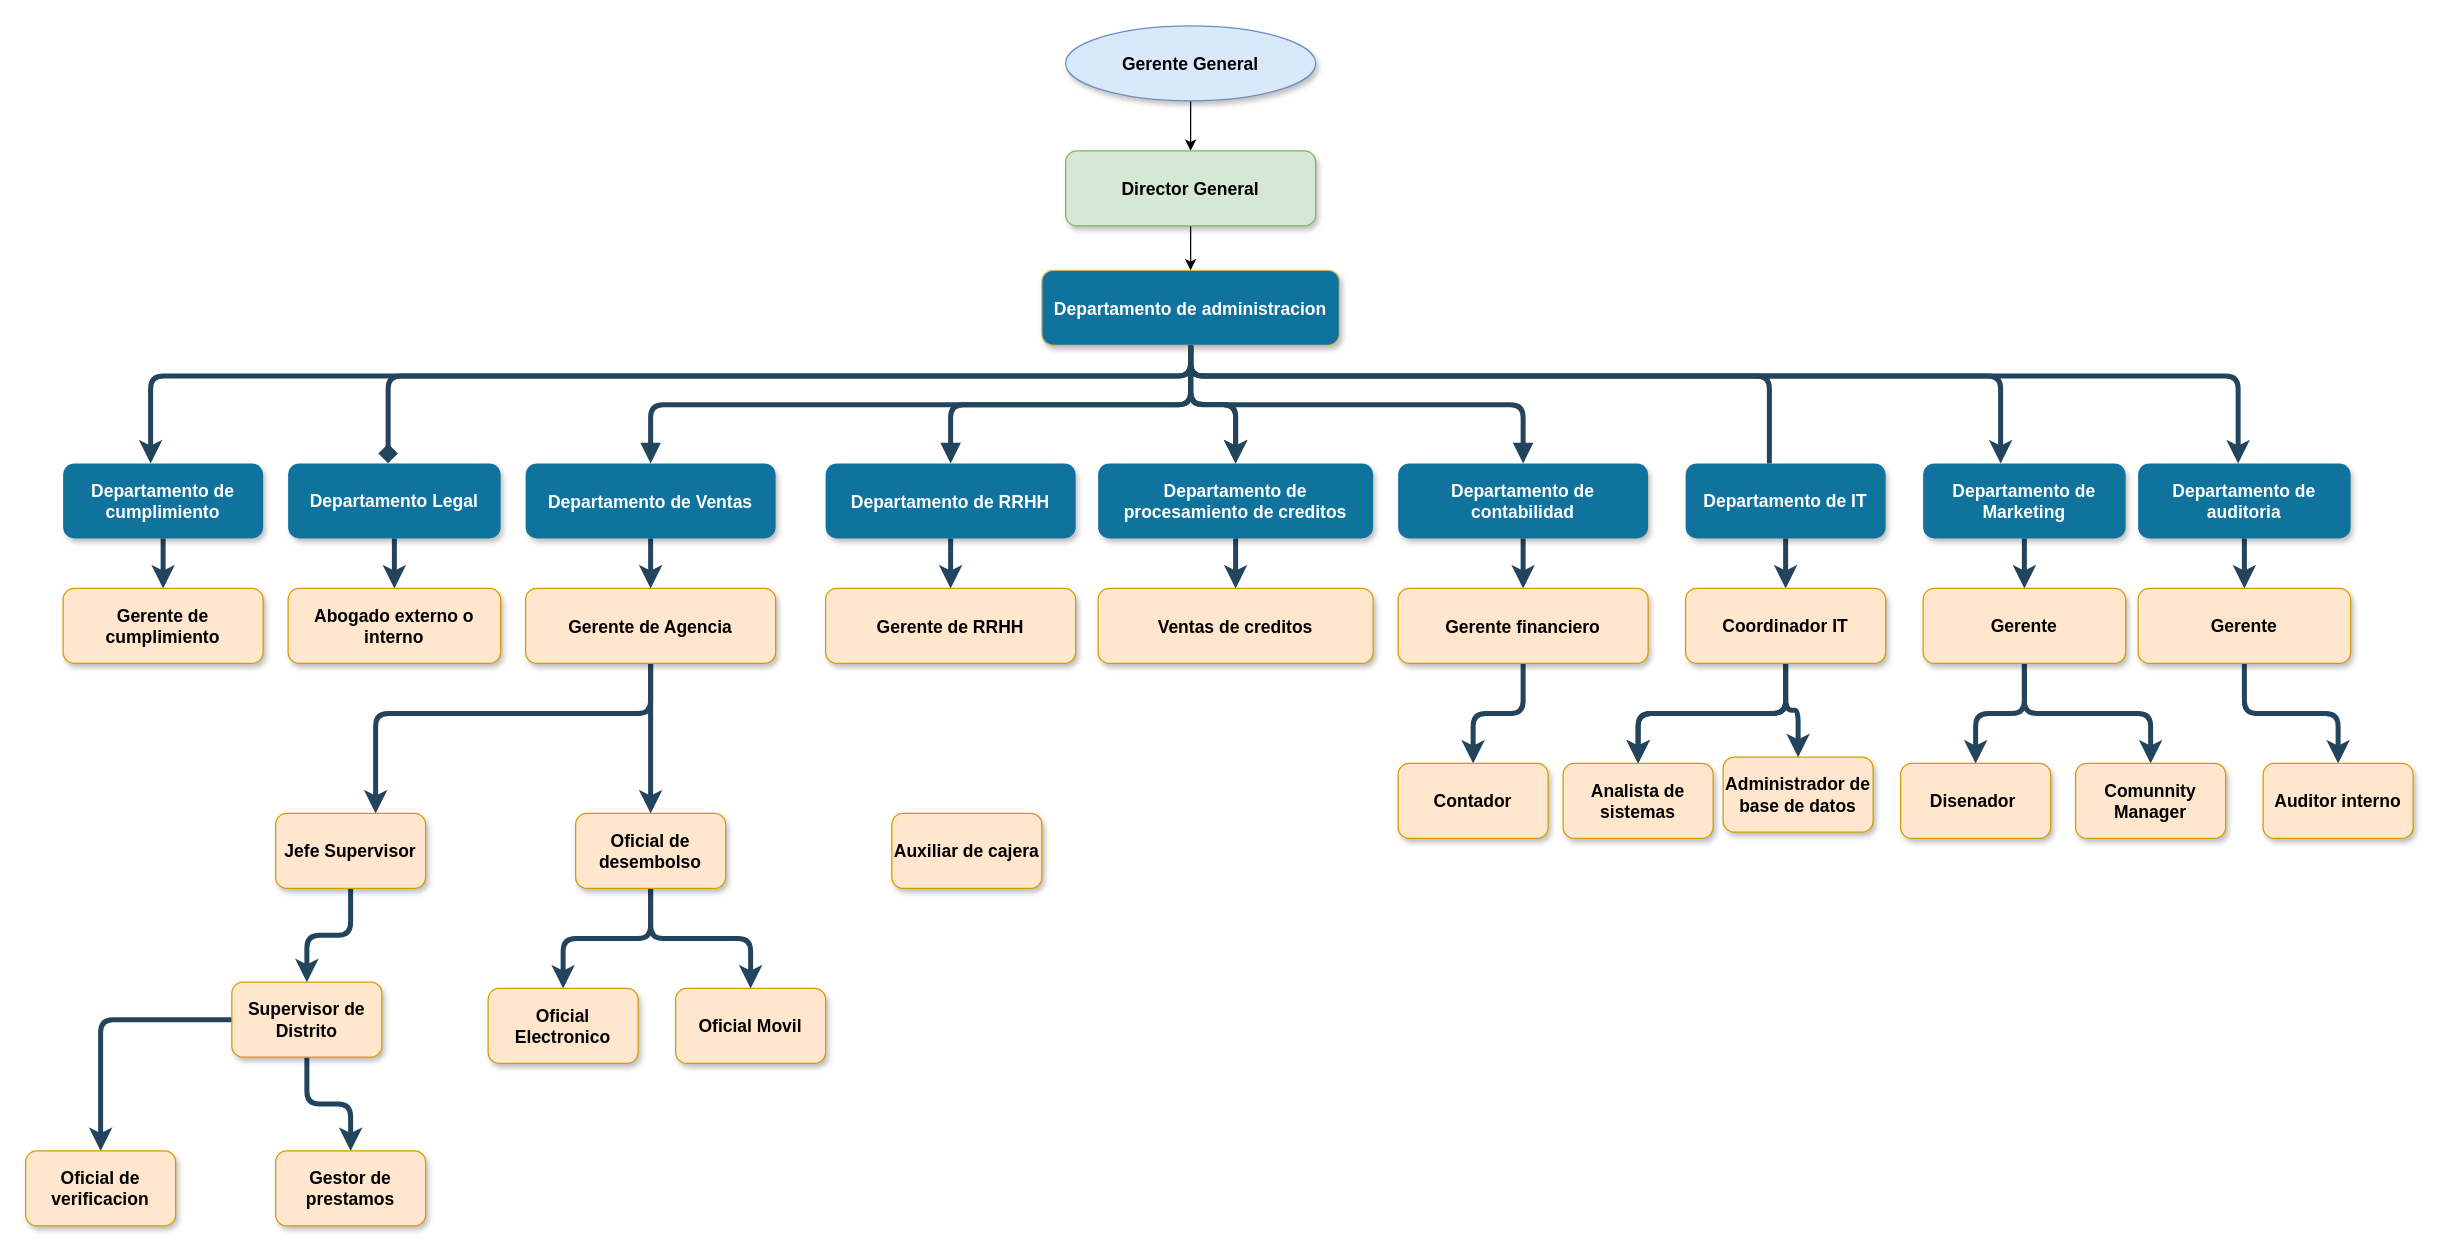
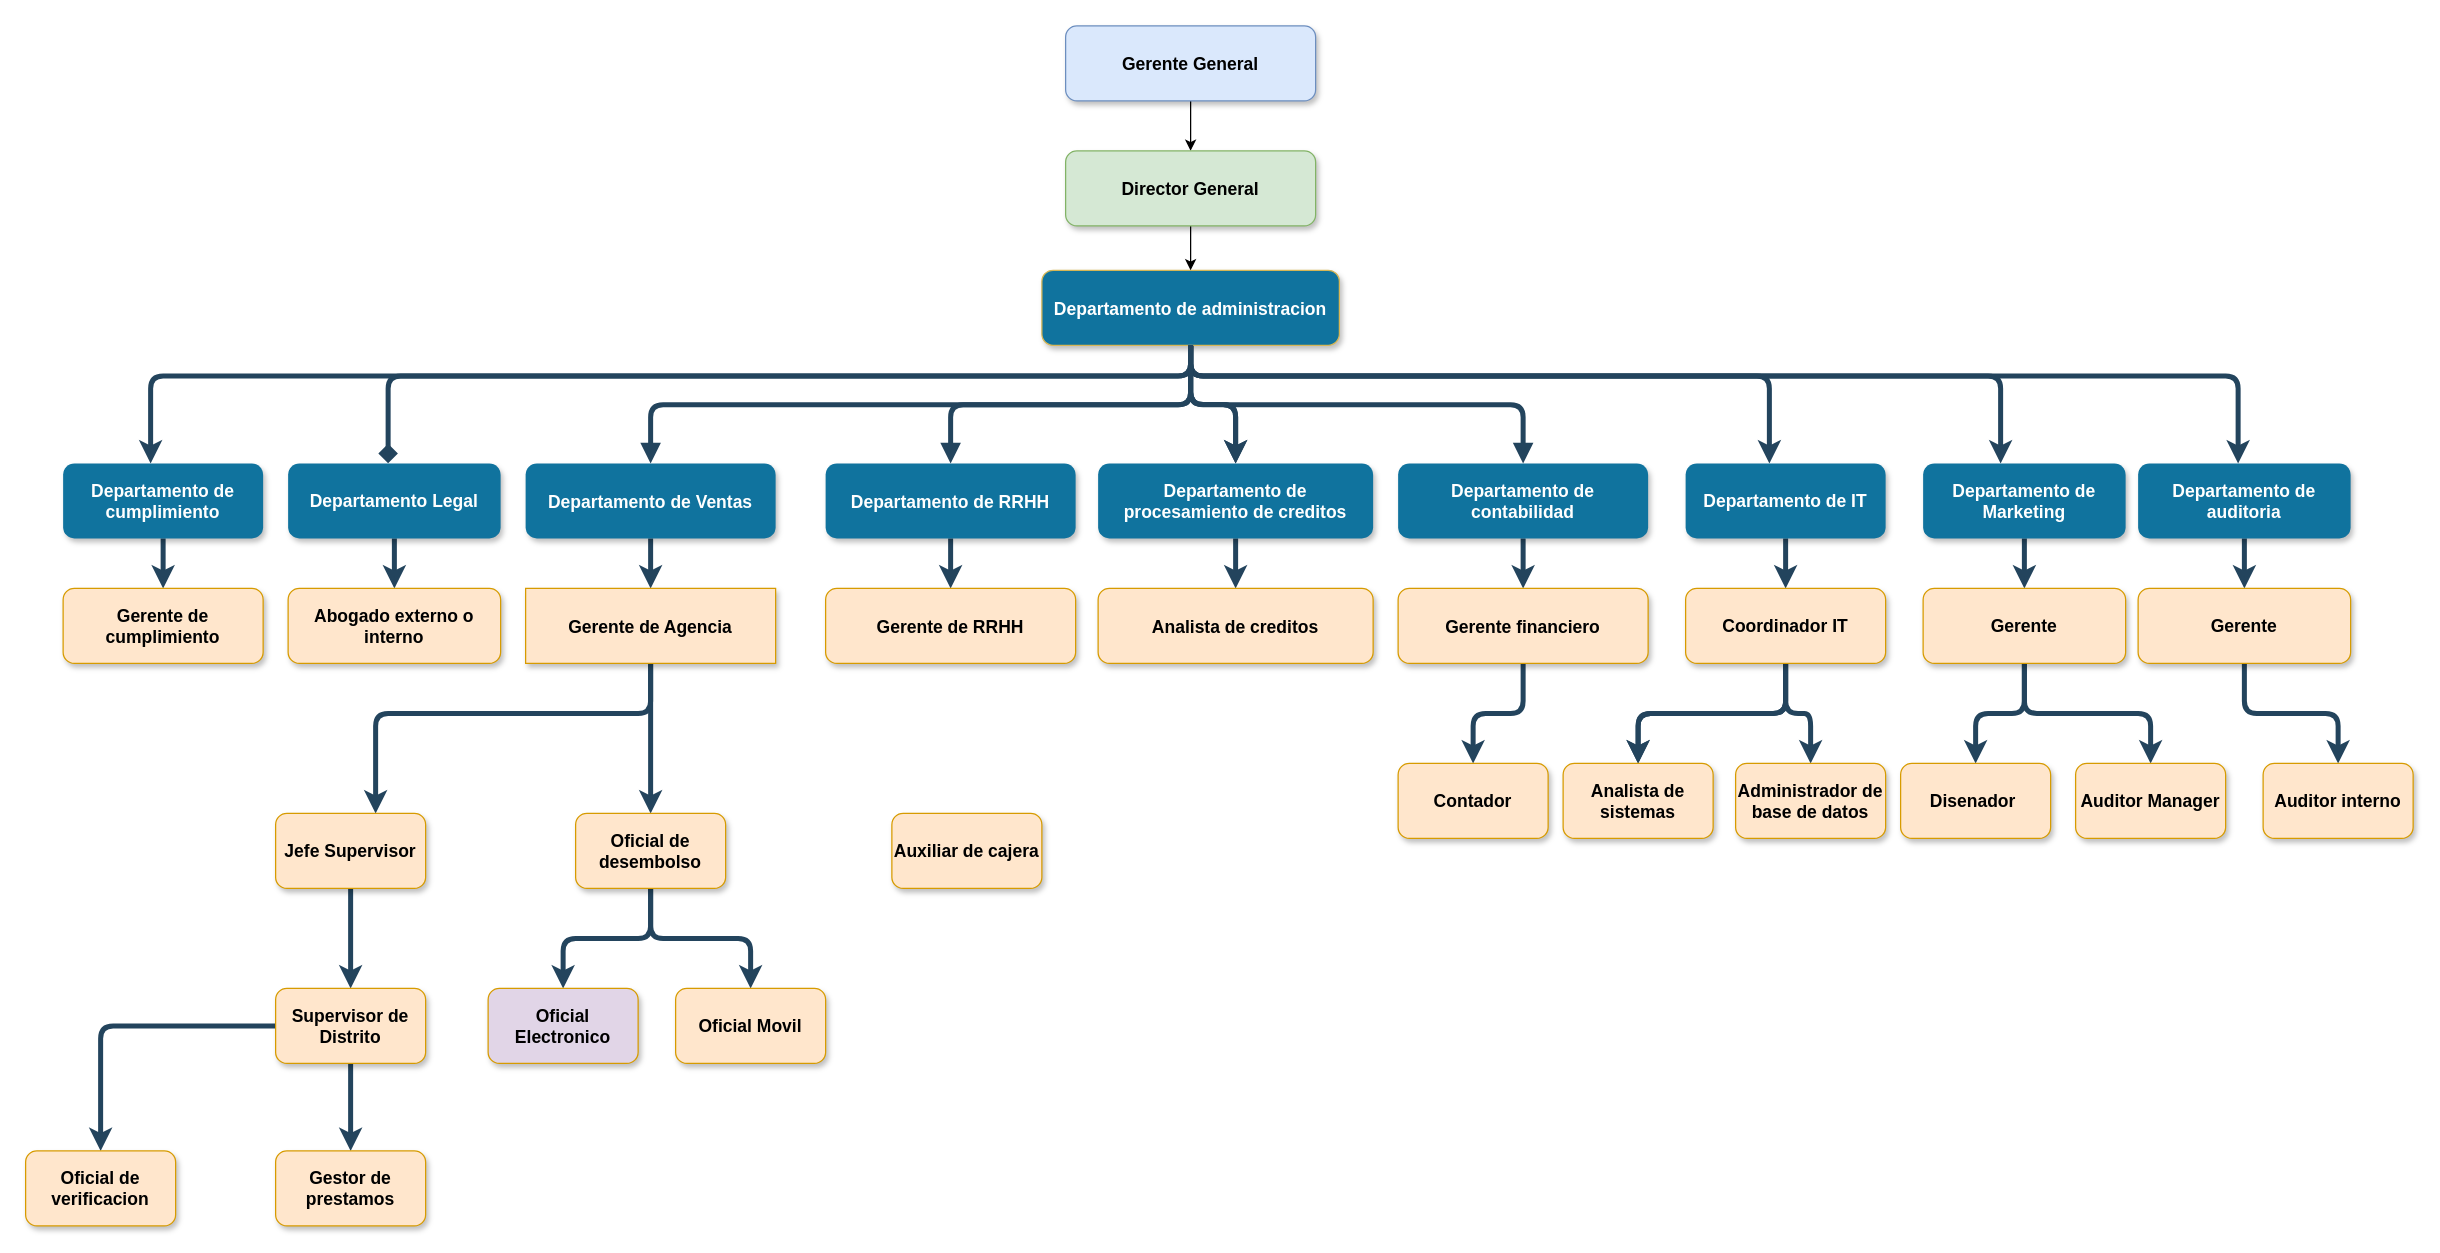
node "Gerente General": shape ellipse -> rounded rectangle
edge "Departamento de administracion" -- "Departamento de IT": arrowhead none -> classic
node "Gerente de Agencia": shape rounded rectangle -> rectangle
node "Ventas de creditos": label "Ventas de creditos" -> "Analista de creditos"
node "Administrador de base de datos": moved (1798, 794) -> (1811, 801)
node "Comunnity Manager": label "Comunnity Manager" -> "Auditor Manager"
node "Supervisor de Distrito": moved (307, 1019) -> (351, 1026)
node "Oficial Electronico": fillcolor #ffe6cc -> #e1d5e7
